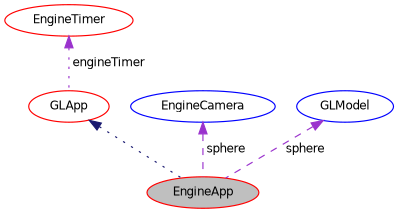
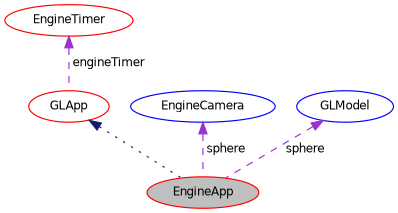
edge "GLApp" -> "EngineTimer": style dotted -> dashed
